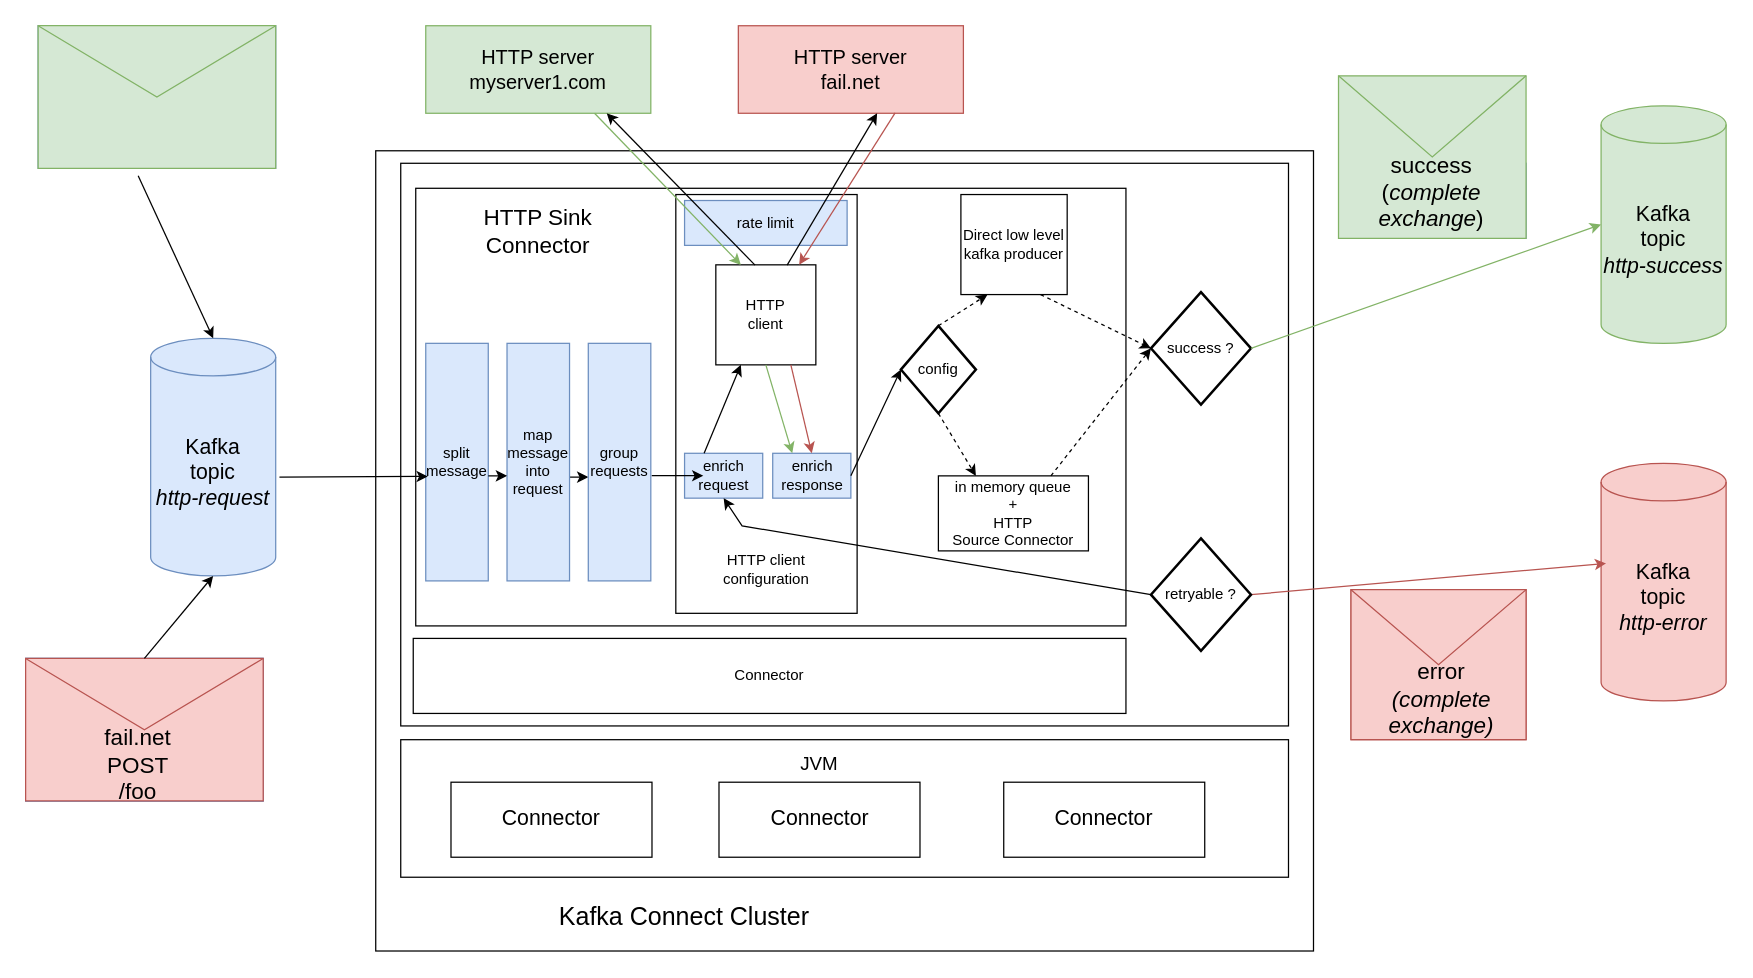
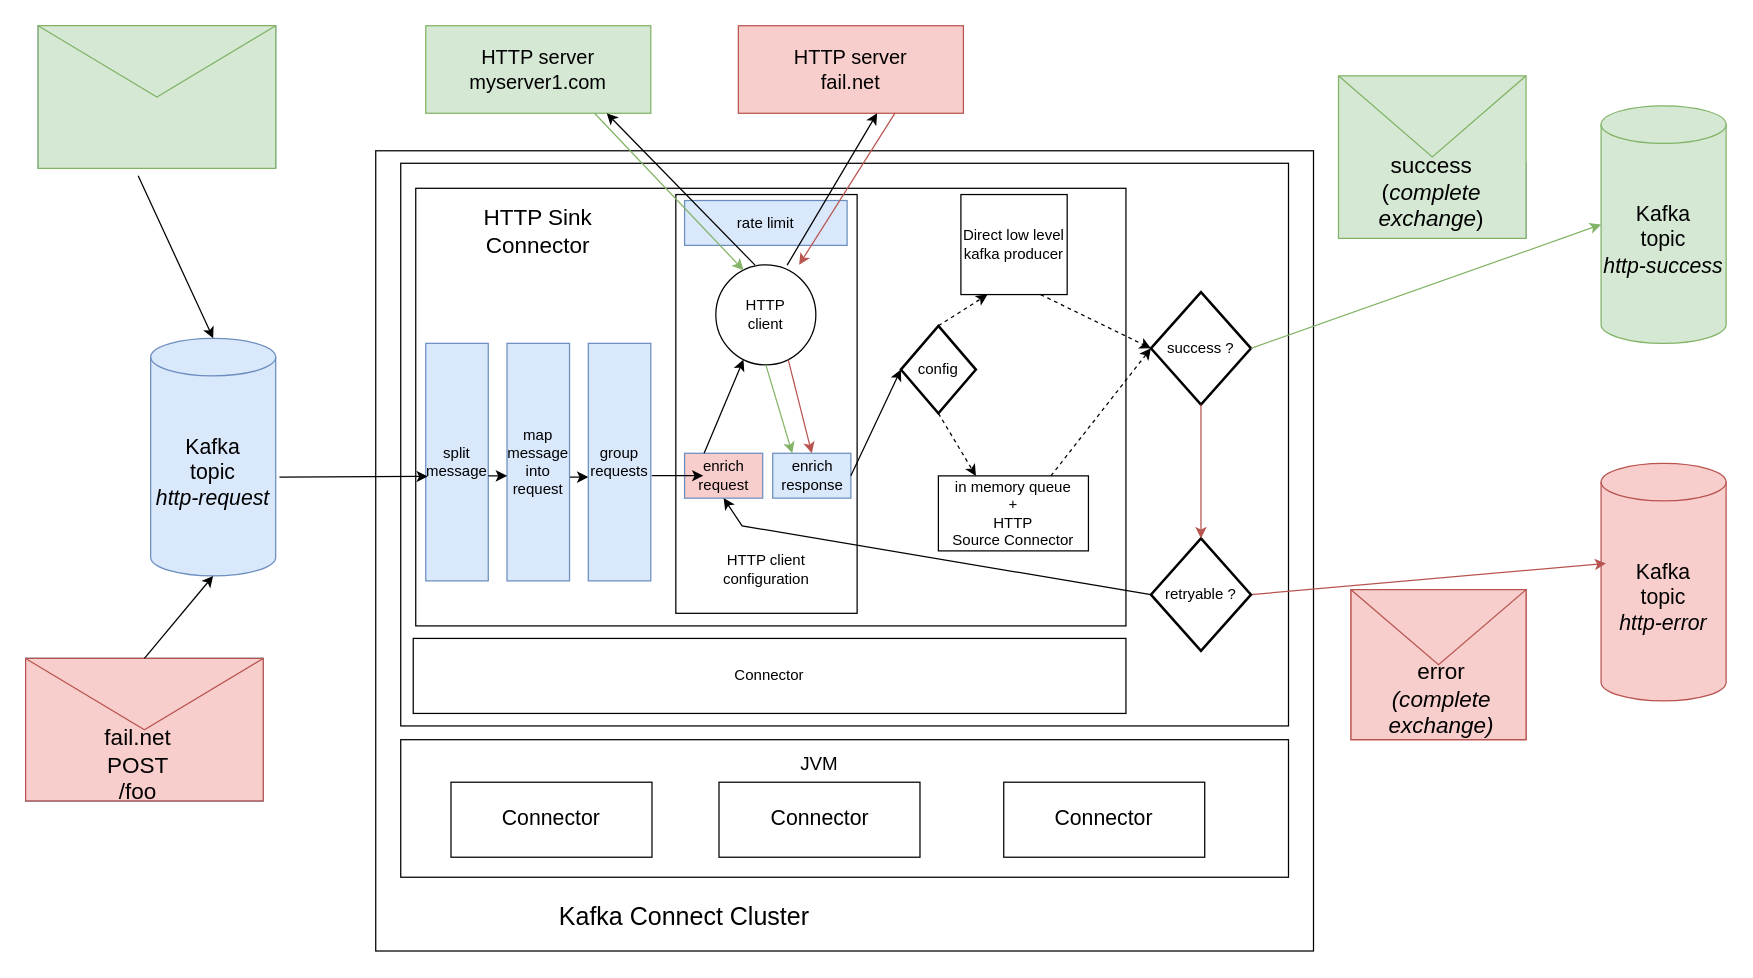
node "HTTP client": shape rectangle -> ellipse
edge "success ?" -> "retryable ?": added
node "enrich request": fillcolor #dae8fc -> #f8cecc
